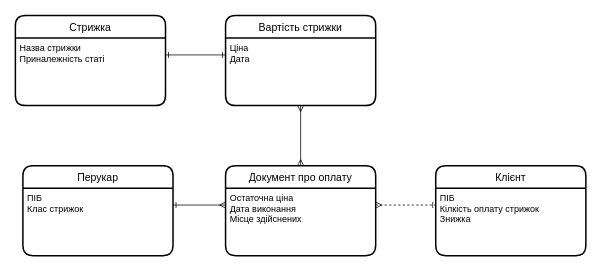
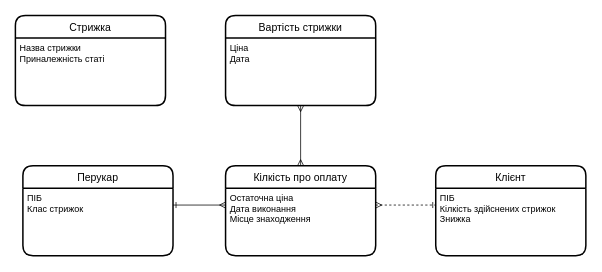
edge "Назва стрижки Приналежність статі" -- "Ціна Дата": removed
node "Документ про оплату": label "Документ про оплату" -> "Кілкість про оплату"
node "Остаточна ціна Дата виконання Місце здійснених": label "Остаточна ціна Дата виконання Місце здійснених" -> "Остаточна ціна Дата виконання Місце знаходження"
node "ПІБ Кілкість оплату стрижок Знижка": label "ПІБ Кілкість оплату стрижок Знижка" -> "ПІБ Кілкість здійснених стрижок Знижка"
